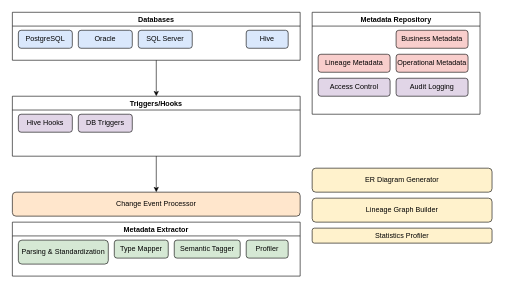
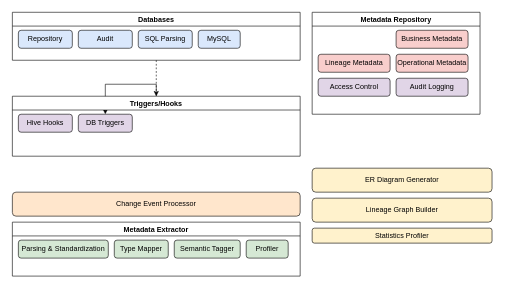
node "PostgreSQL": label "PostgreSQL" -> "Repository"
node "Oracle": label "Oracle" -> "Audit"
node "SQL Server": label "SQL Server" -> "SQL Parsing"
node "MySQL": added
node "Hive": removed
edge "Databases" -> "Triggers/Hooks": style solid -> dashed
edge "Triggers/Hooks" -> "Change Event Processor": now "Triggers/Hooks" -> "DB Triggers"
node "Parsing & Standardization": size 90x24 -> 90x18
